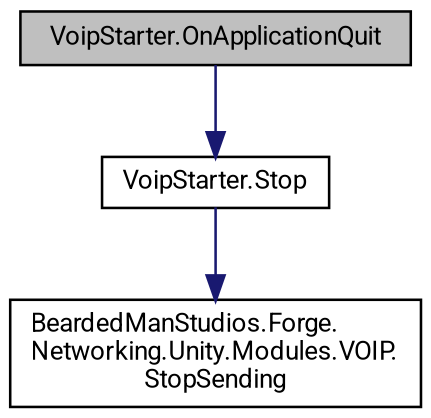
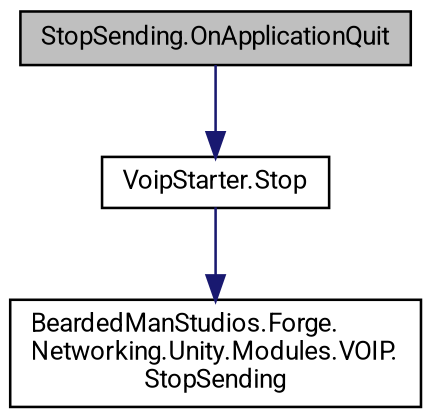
node "VoipStarter.OnApplicationQuit": label "VoipStarter.OnApplicationQuit" -> "StopSending.OnApplicationQuit"
